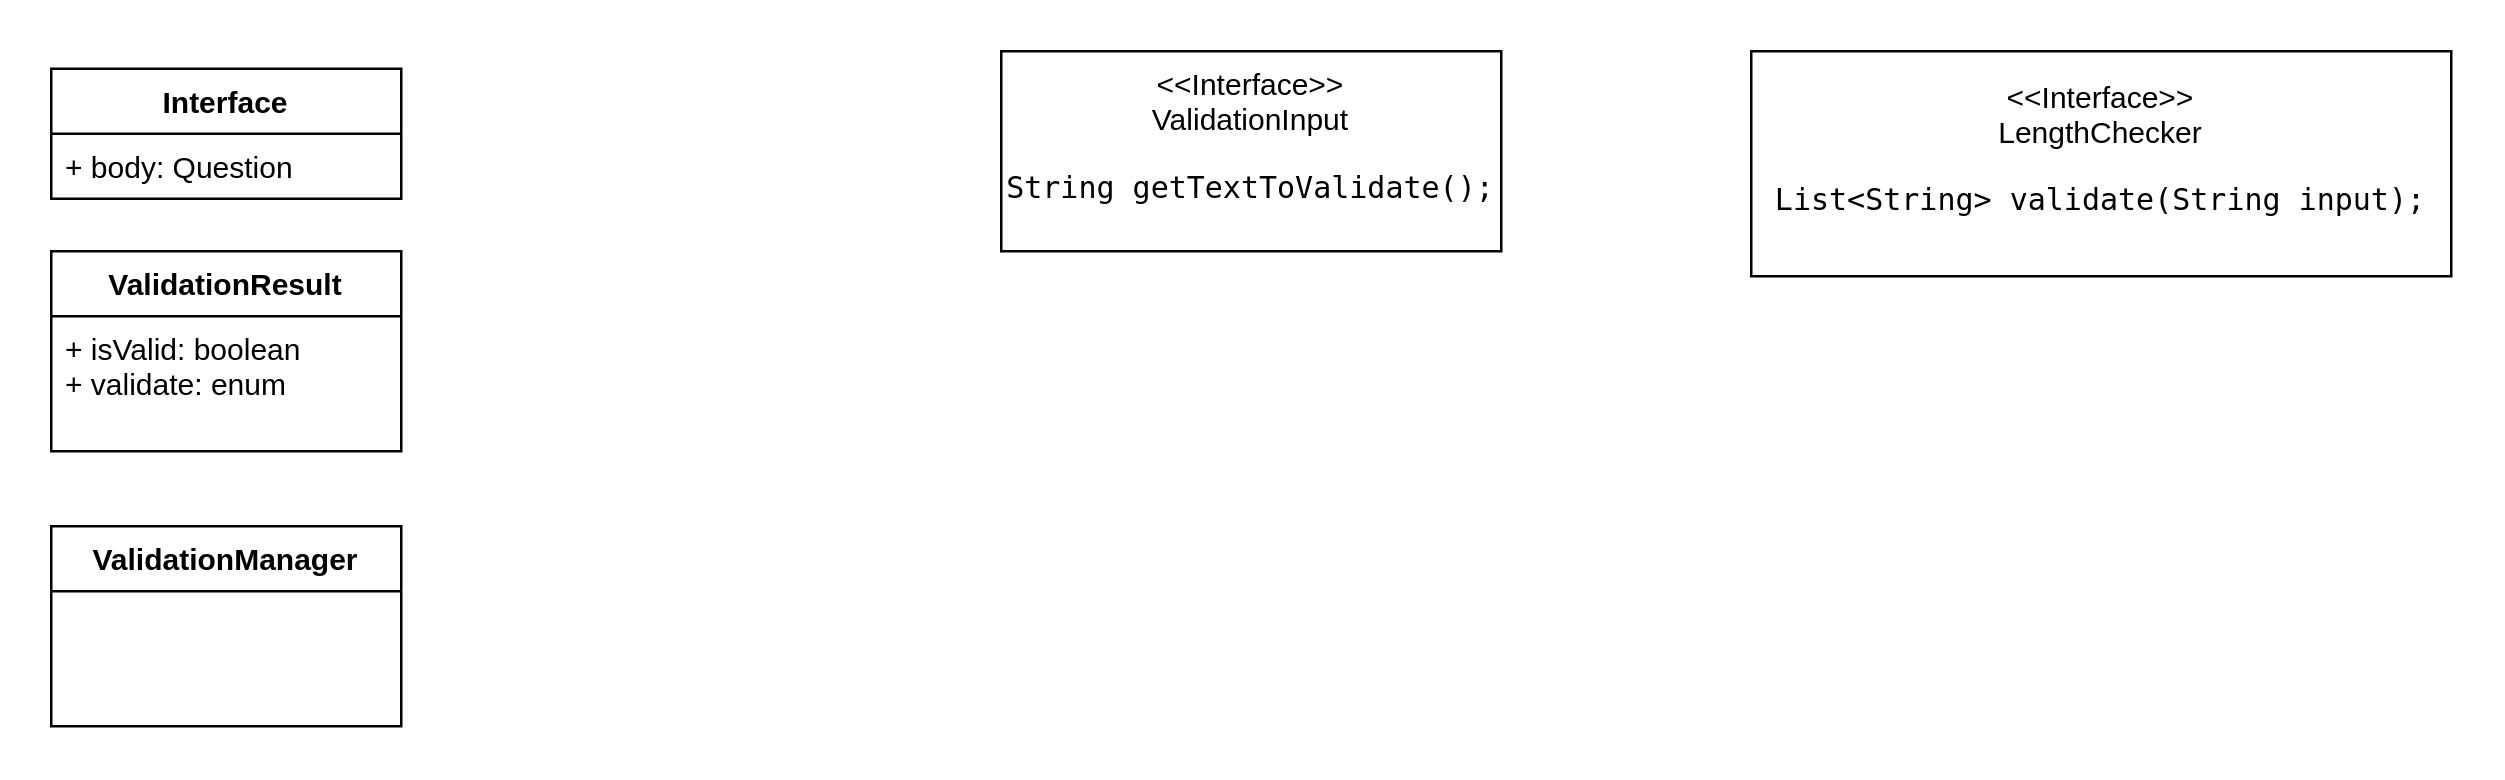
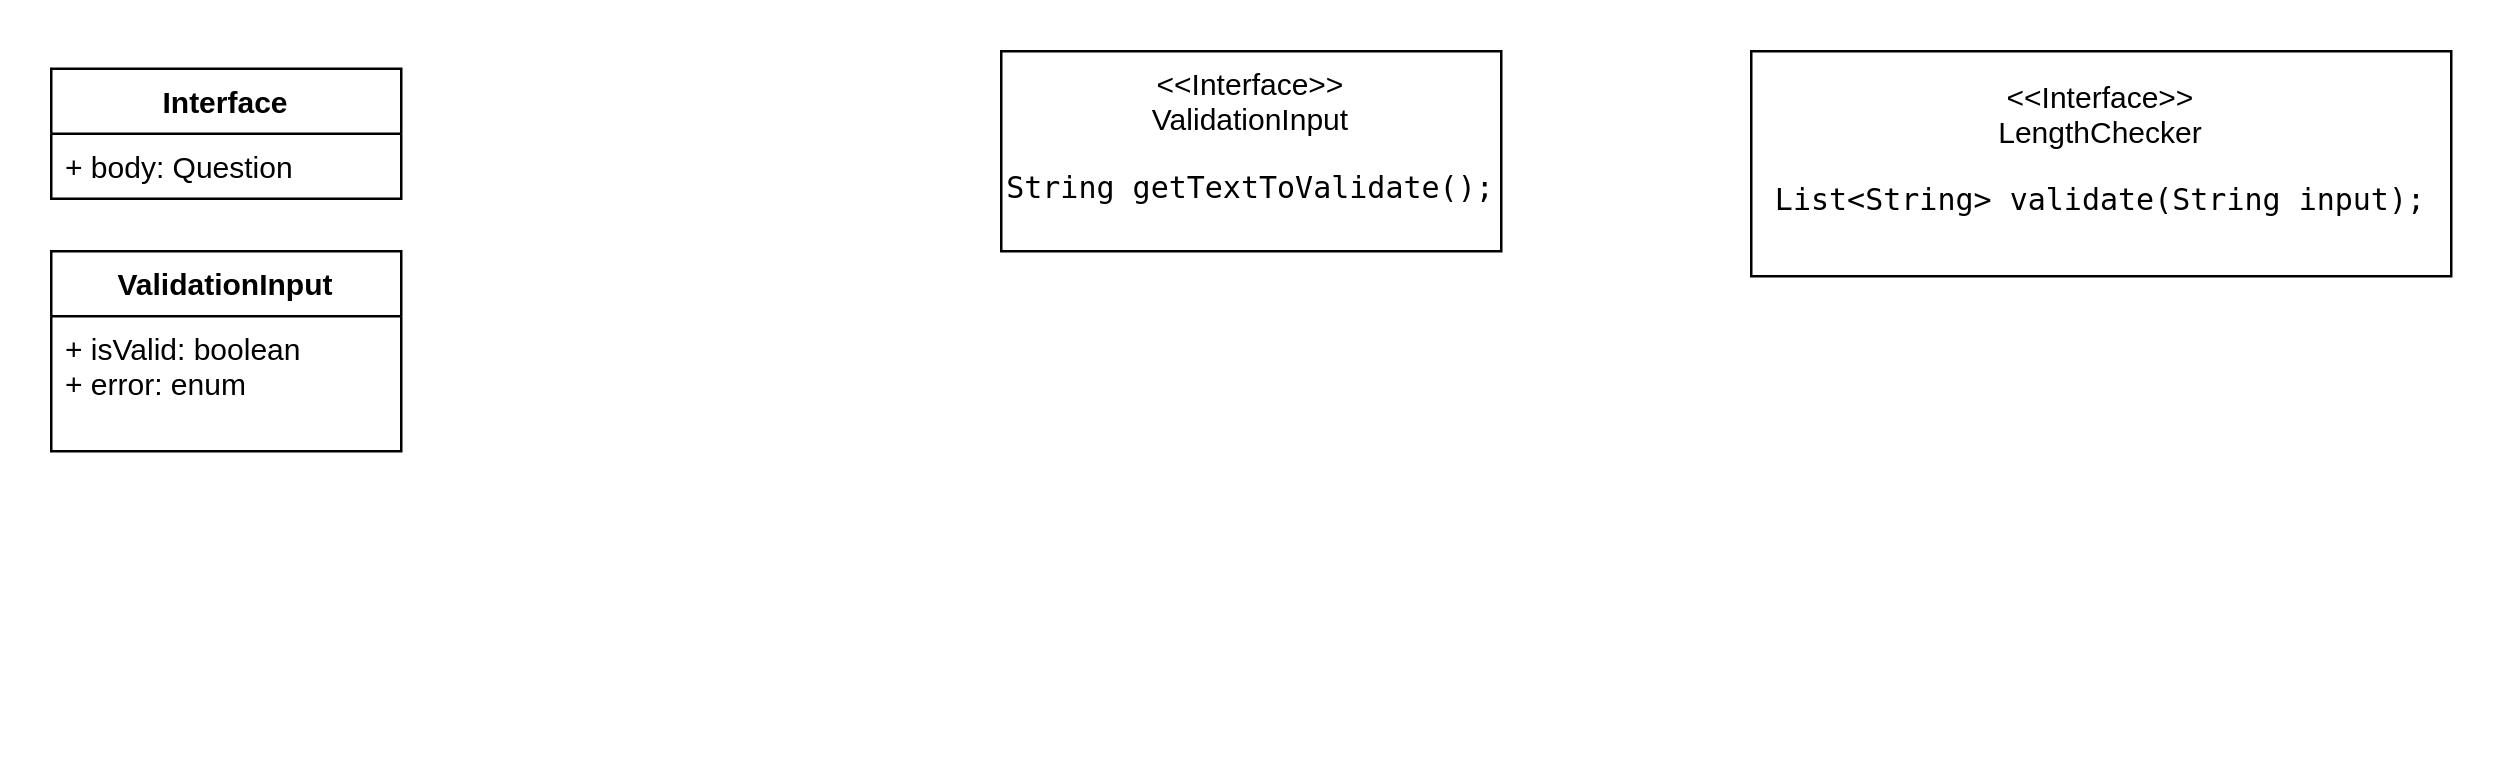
node "ValidationResult": label "ValidationResult" -> "ValidationInput"
node "+ isValid: boolean + validate: enum": label "+ isValid: boolean + validate: enum" -> "+ isValid: boolean + error: enum"
node "ValidationManager": removed
